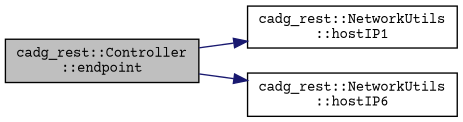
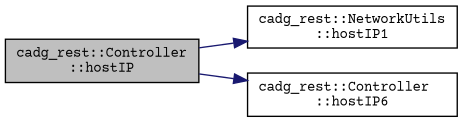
node "cadg_rest::Controller ::endpoint": label "cadg_rest::Controller ::endpoint" -> "cadg_rest::Controller ::hostIP"
node "cadg_rest::NetworkUtils ::hostIP6": label "cadg_rest::NetworkUtils ::hostIP6" -> "cadg_rest::Controller ::hostIP6"
